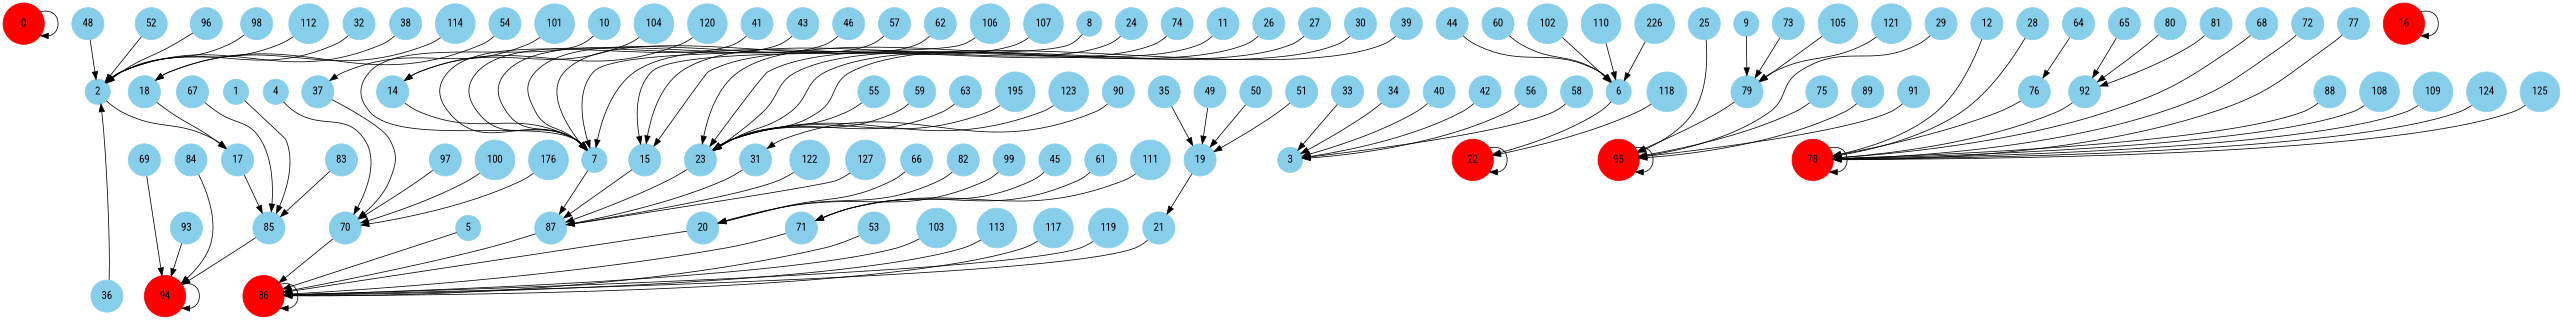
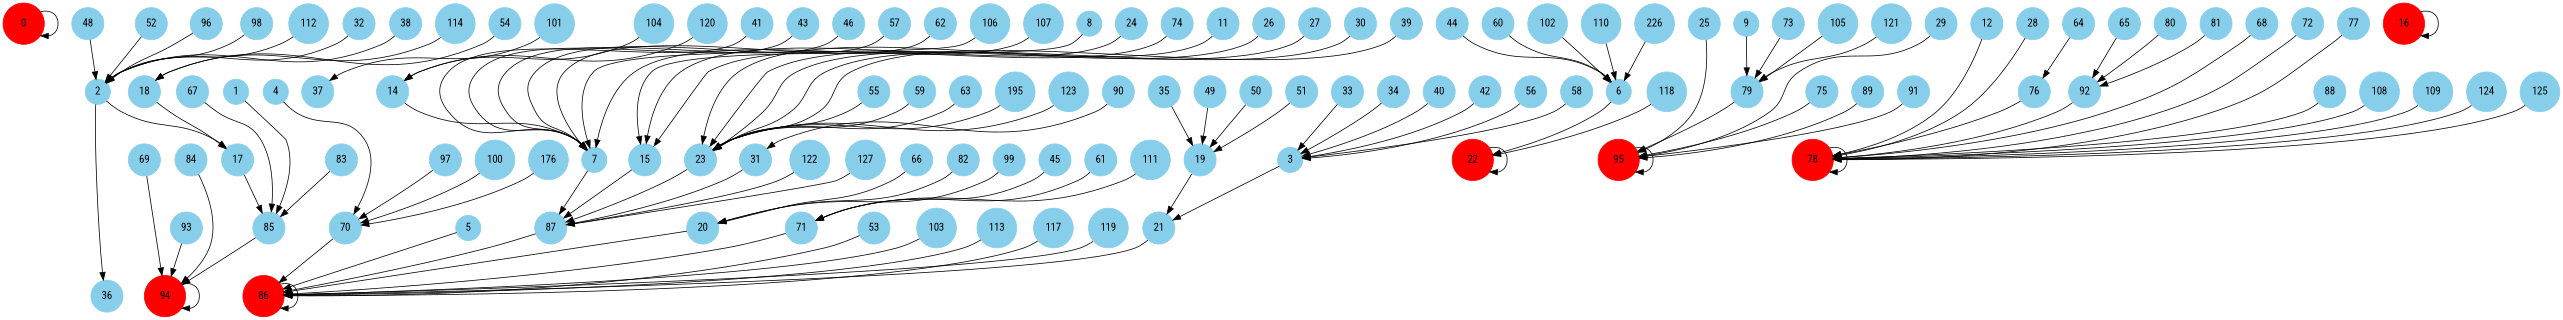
node "10": removed
edge "37" -> "70": removed
edge "3" -> "21": added
edge "36" -> "2": reversed
